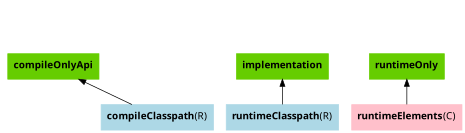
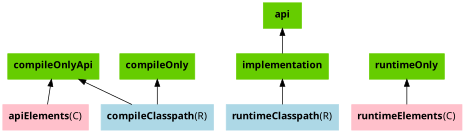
node "api": added
node "compileOnly": added
node "apiElements": added
